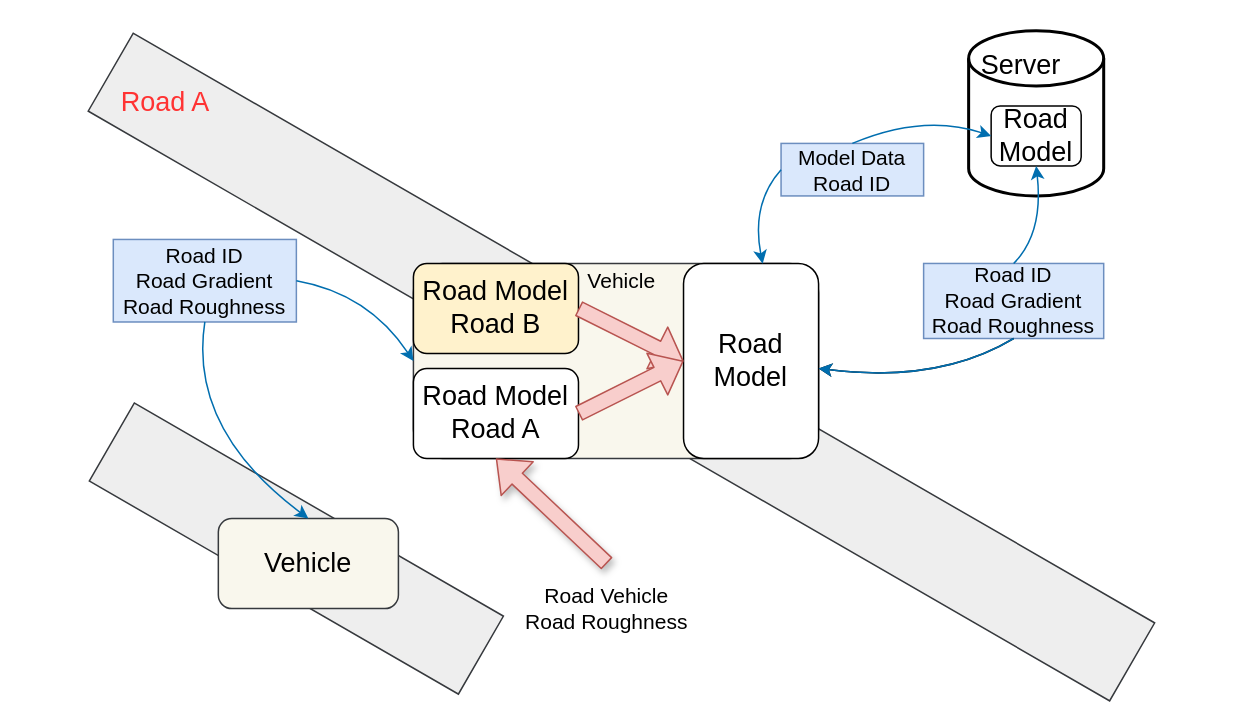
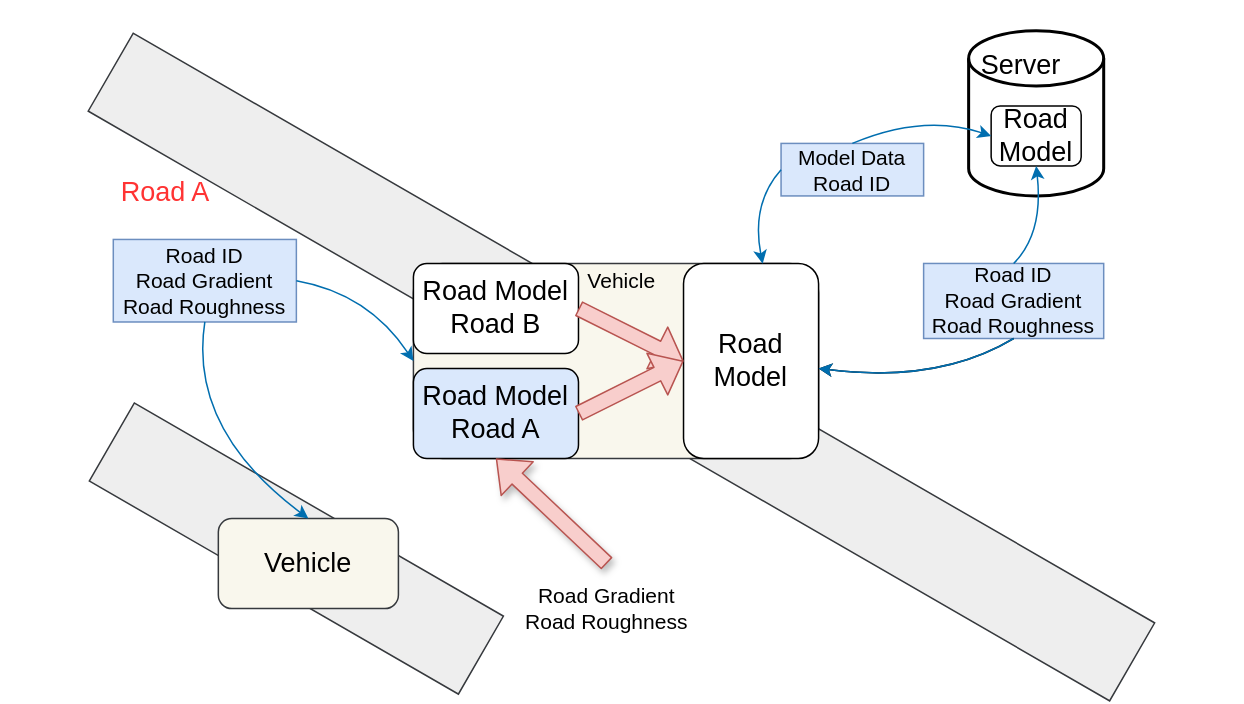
node "Road A": moved (166, 102) -> (166, 192)
node "Road Model Road B": fillcolor #fff2cc -> #ffffff
node "Road Model Road A": fillcolor #ffffff -> #dae8fc
node "Road VehicleRoad Roughness": label "Road VehicleRoad Roughness" -> "Road GradientRoad Roughness"
